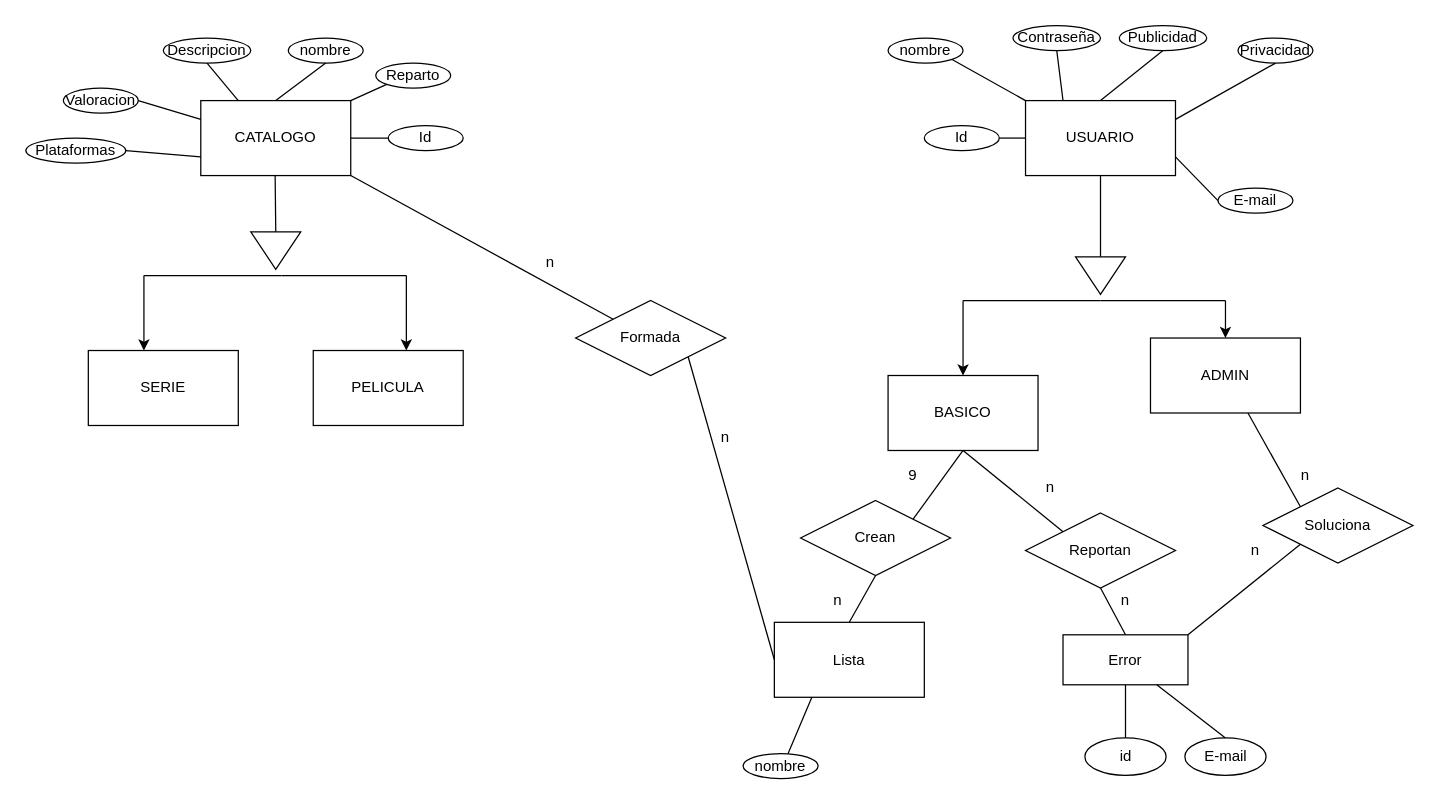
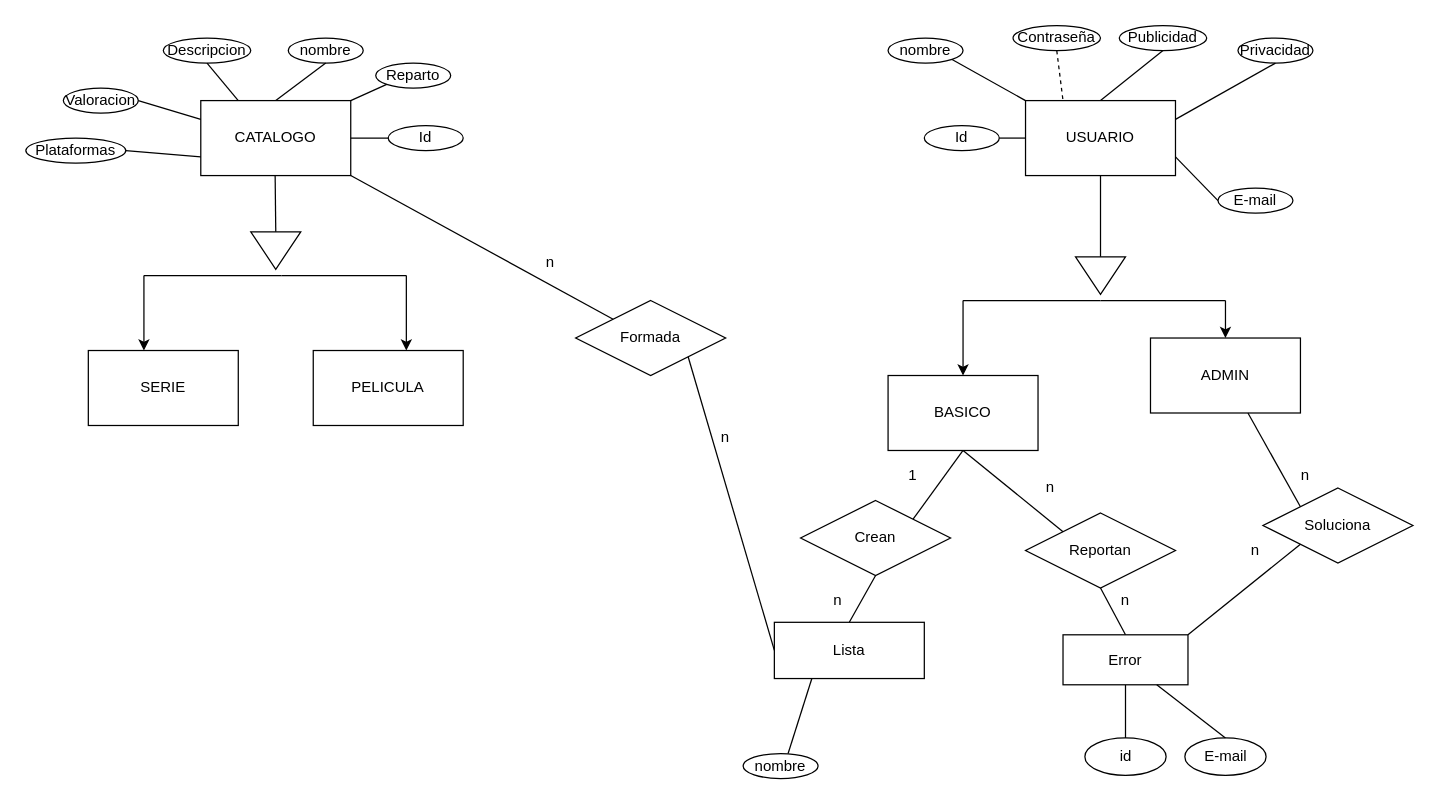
edge "Contraseña" -- "USUARIO": style solid -> dashed
node "9": label "9" -> "1"
node "Lista": size 150x75 -> 150x56
